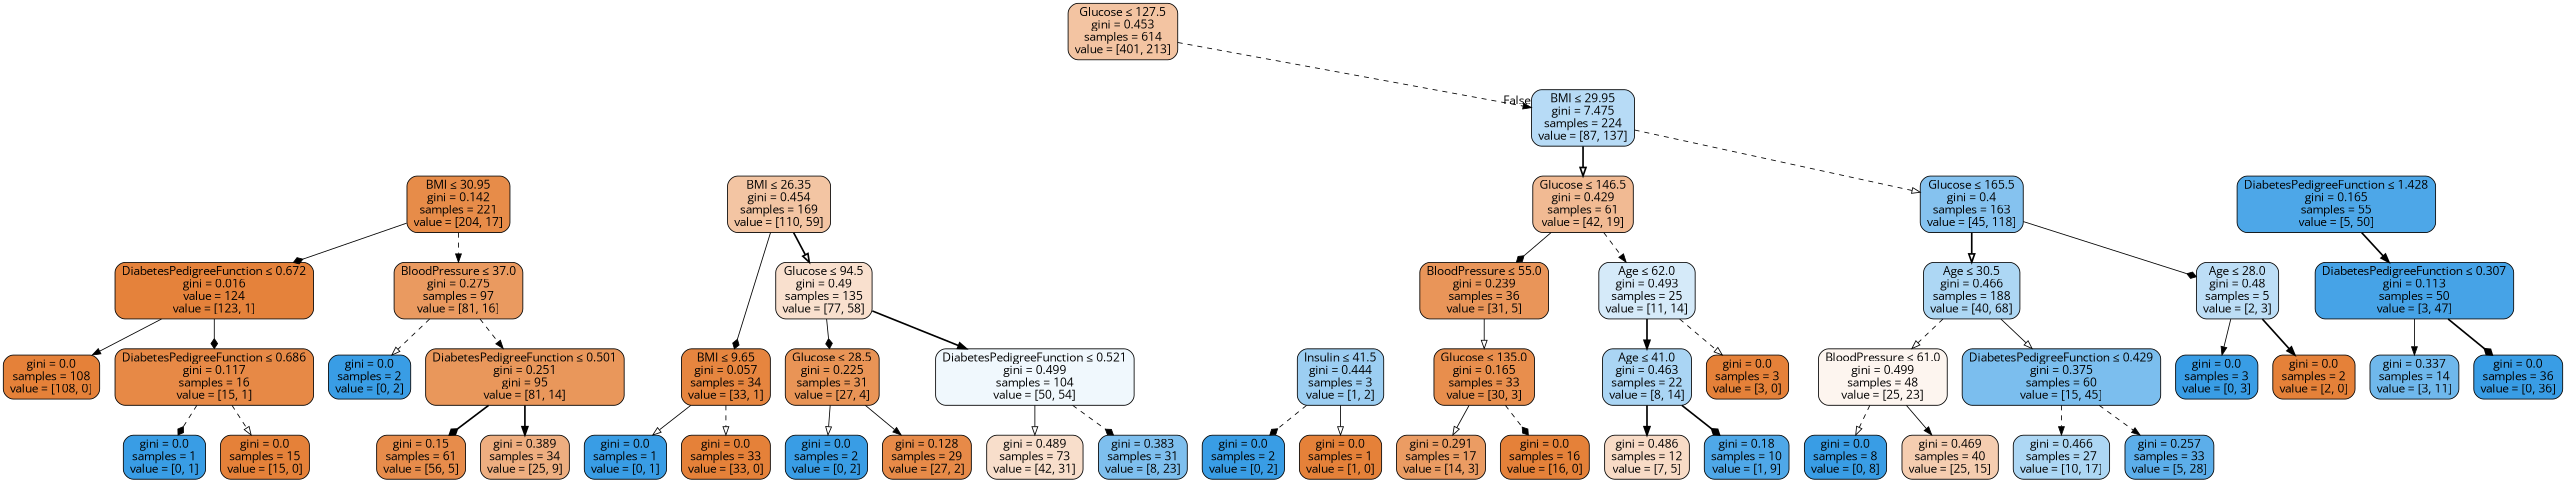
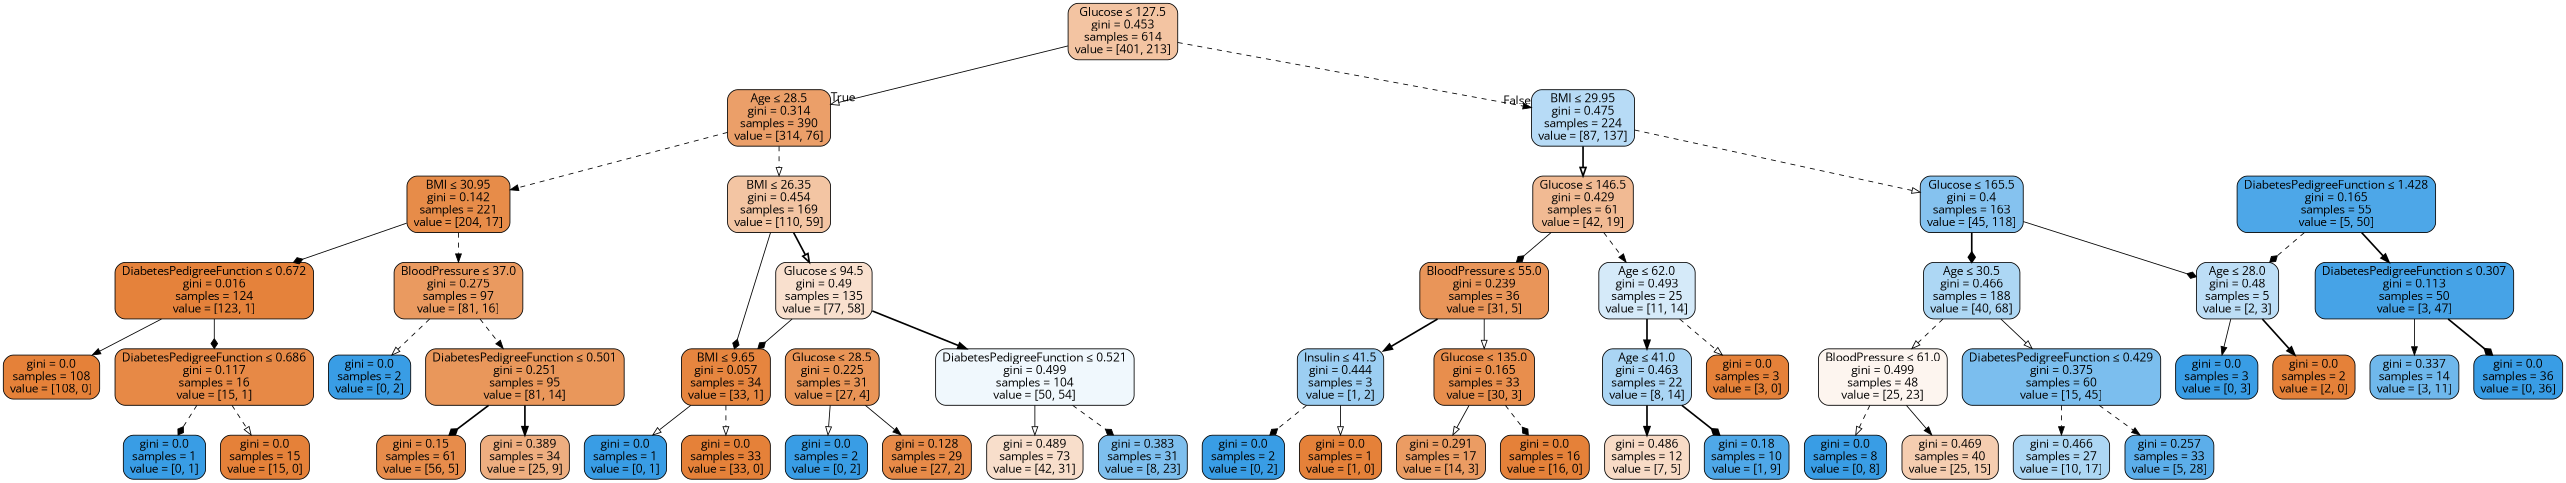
node "BMI ≤ 29.95": text "gini = 7.475" -> "gini = 0.475"
node "Age ≤ 28.5": added
edge "Glucose ≤ 165.5" -> "Age ≤ 30.5": arrowhead onormal -> diamond
edge "DiabetesPedigreeFunction ≤ 1.428" -> "Age ≤ 28.0": added
node "DiabetesPedigreeFunction ≤ 0.672": text "value = 124" -> "samples = 124"
edge "Glucose ≤ 94.5" -> "Glucose ≤ 28.5": now "Glucose ≤ 94.5" -> "BMI ≤ 9.65"
edge "BloodPressure ≤ 55.0" -> "Insulin ≤ 41.5": added
node "DiabetesPedigreeFunction ≤ 0.501": text "gini = 95" -> "samples = 95"
